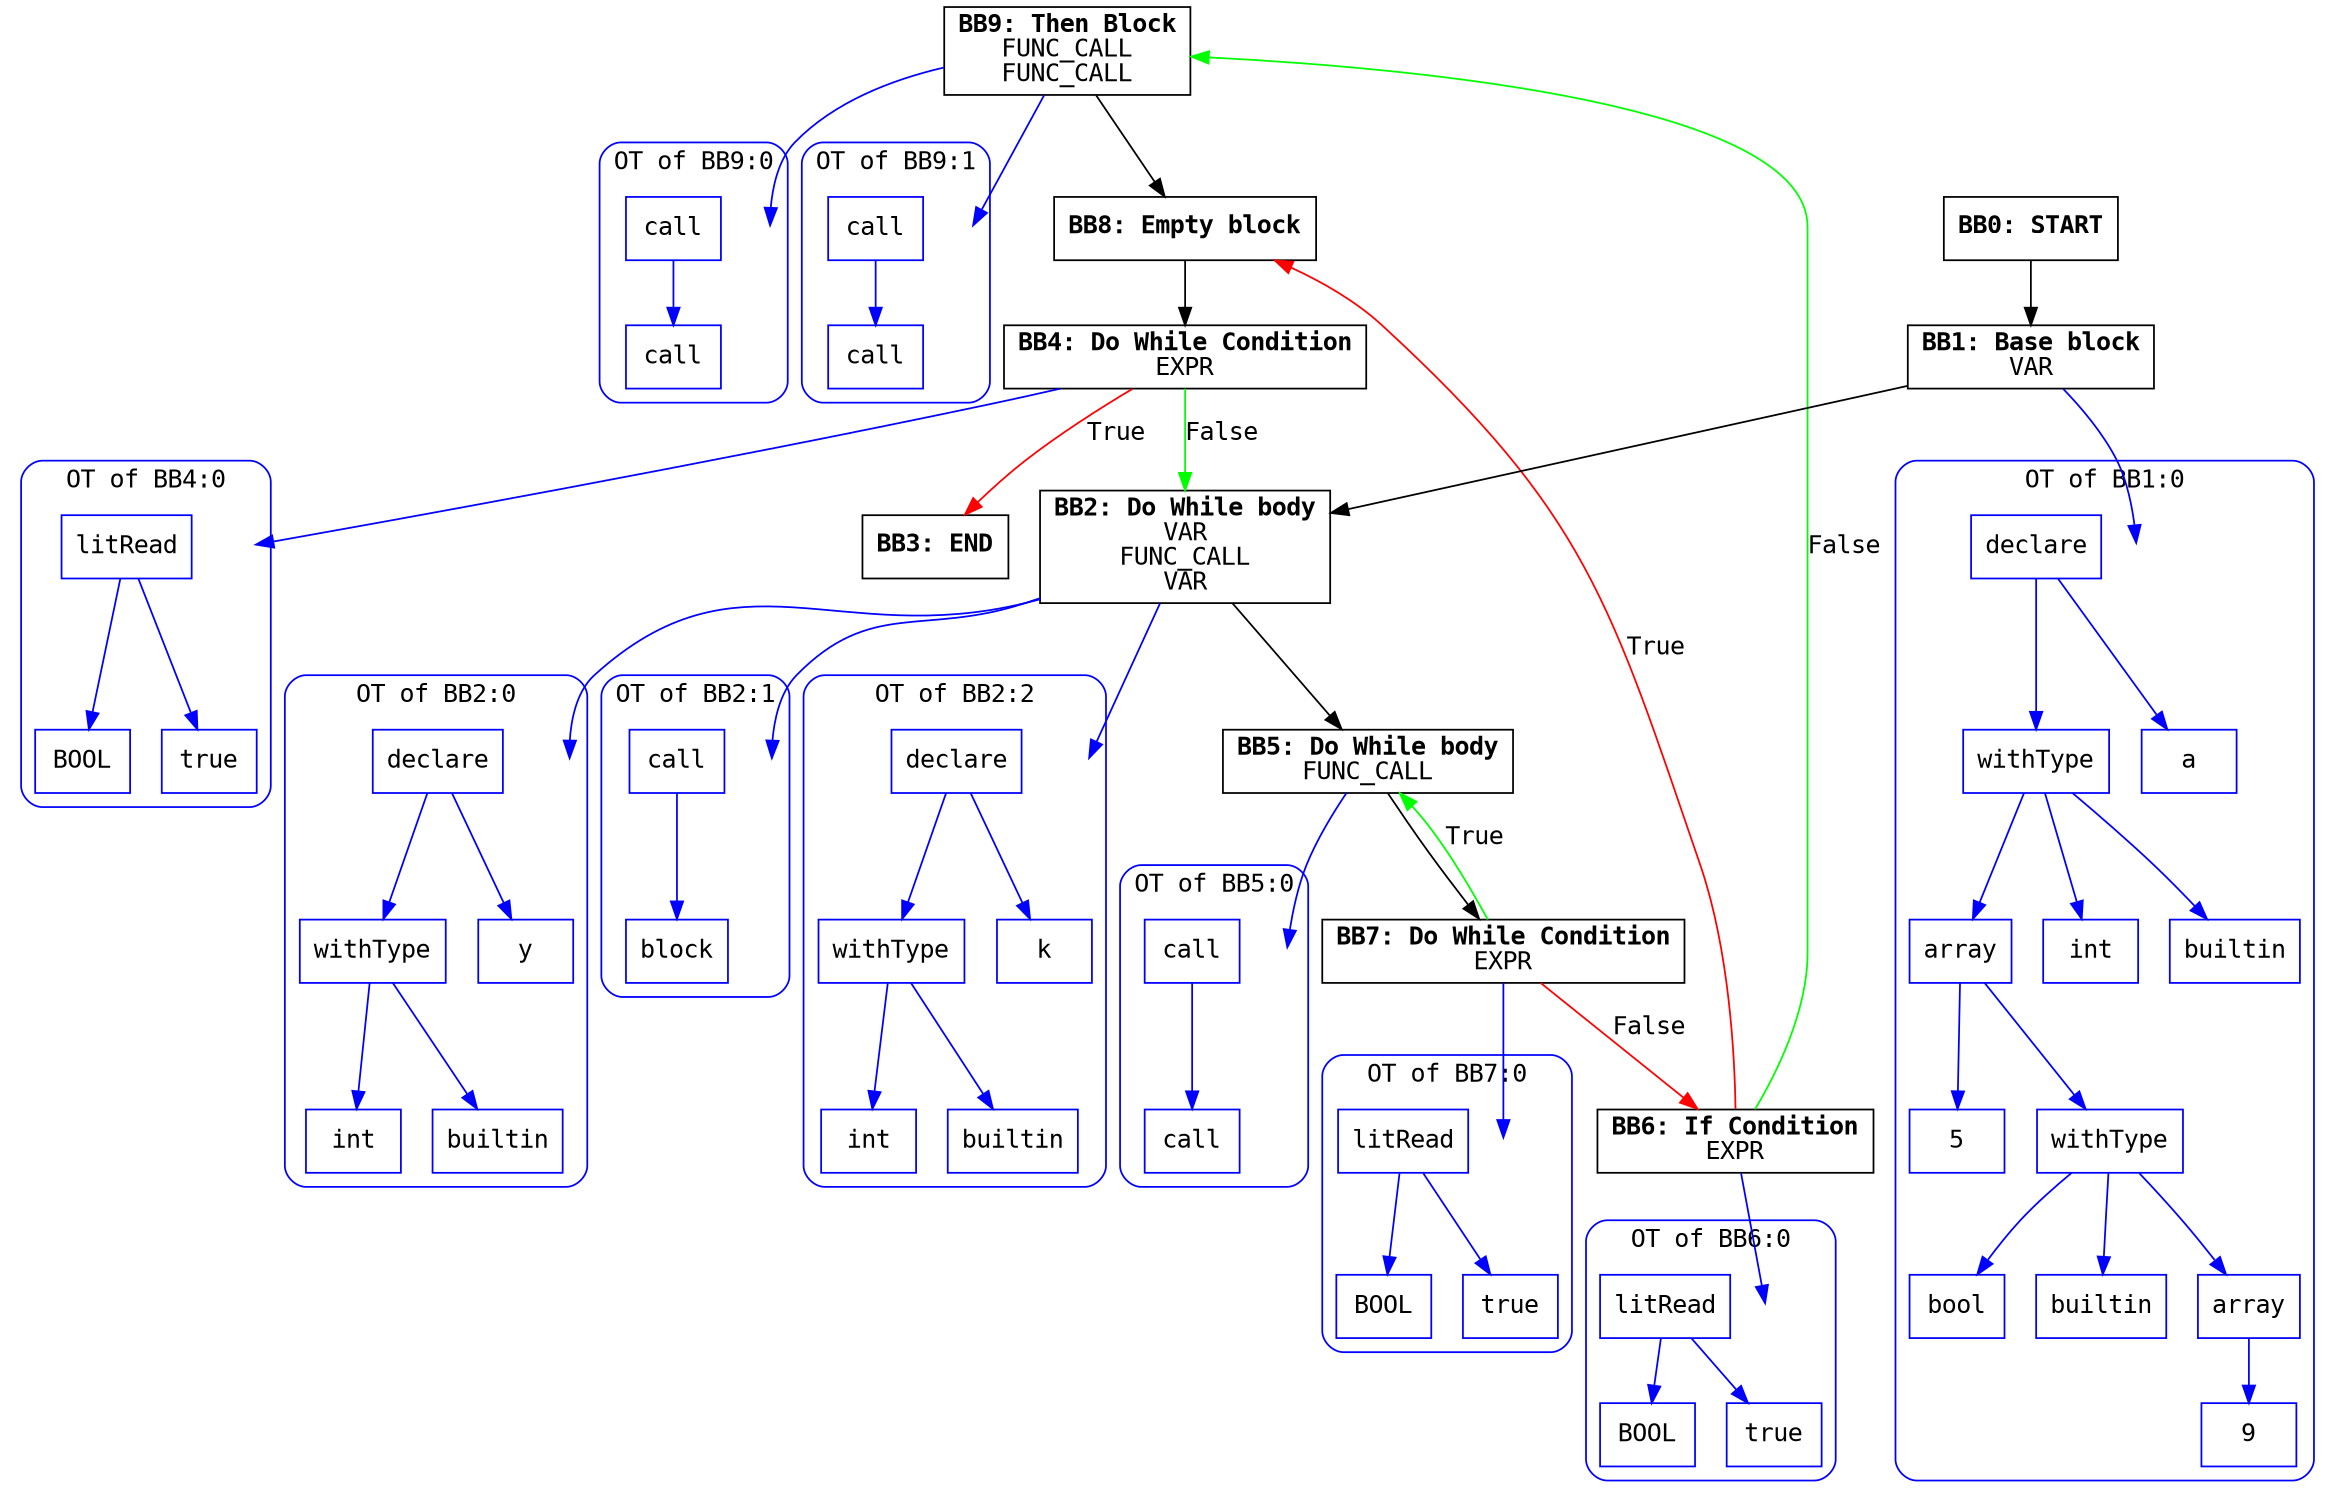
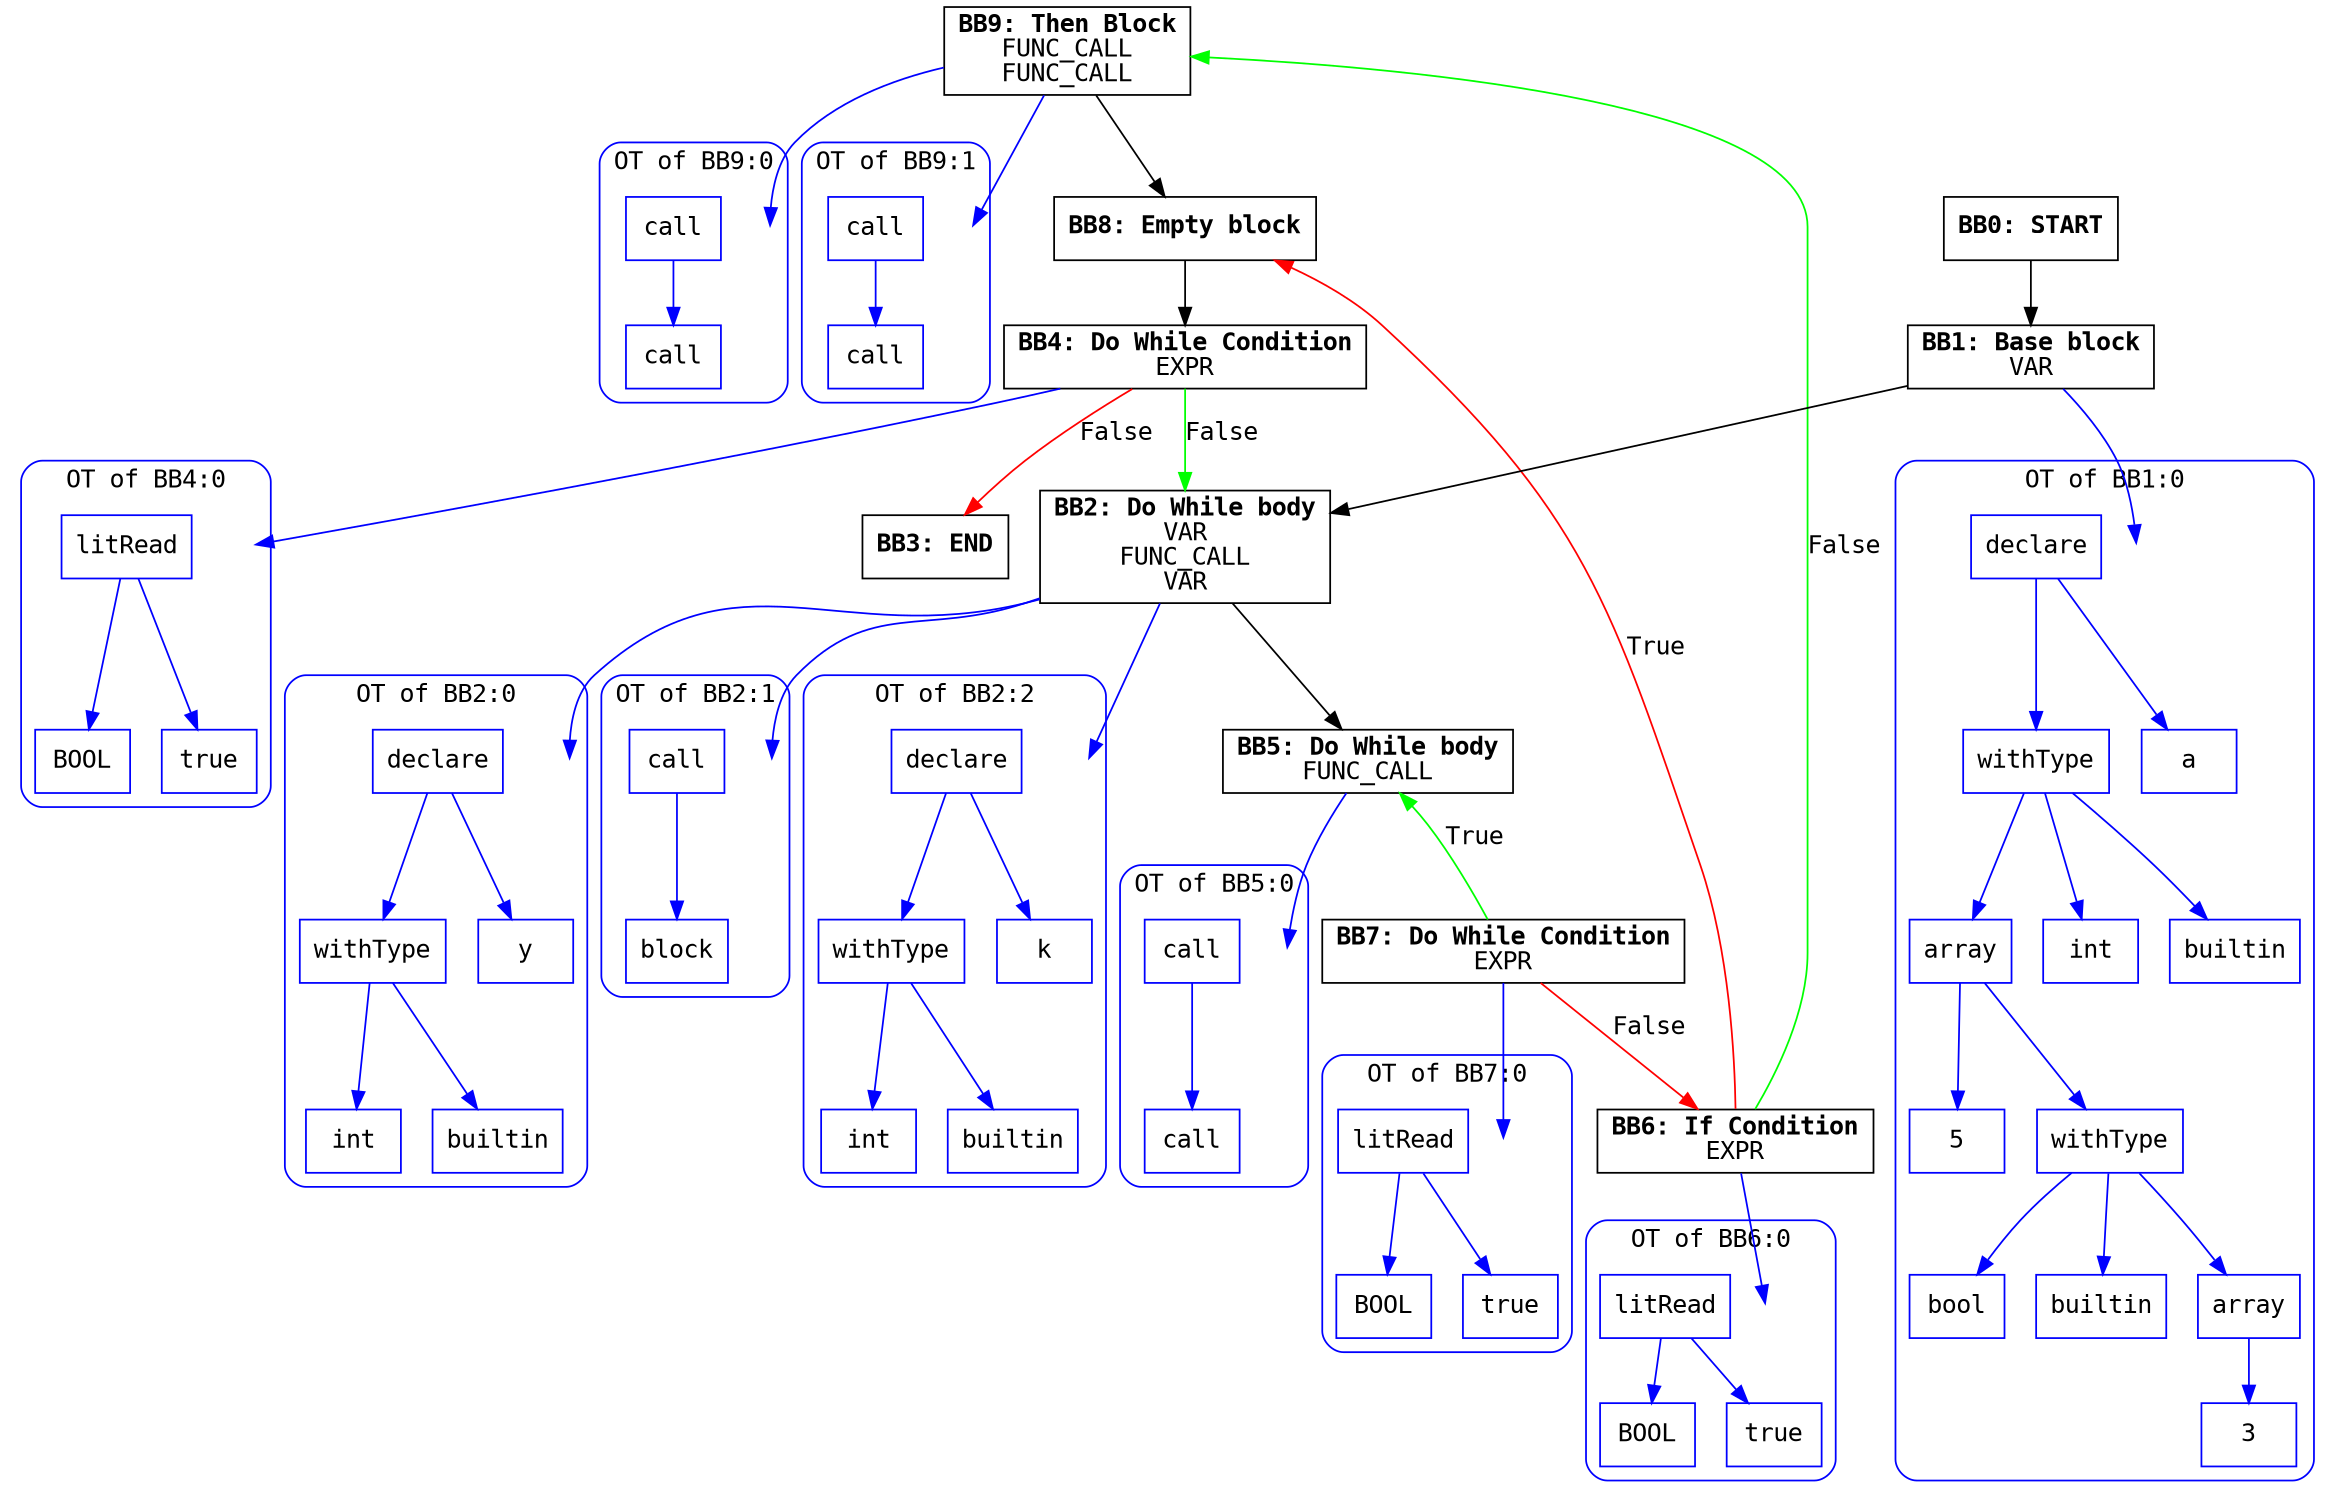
edge "BB4: Do While Condition" -> "BB3: END": label "True" -> "False"
edge "BB5: Do While body" -> "BB7: Do While Condition": removed
node "9": label "9" -> "3"
